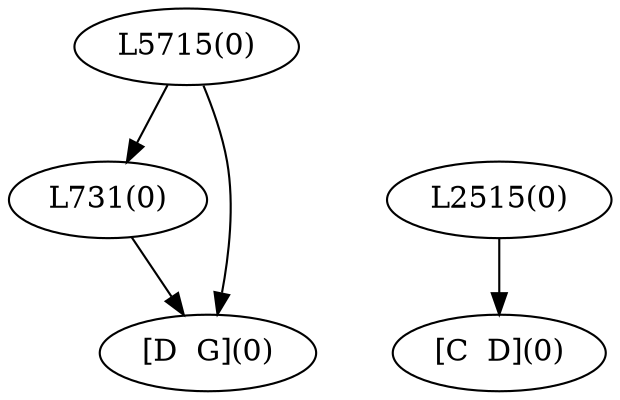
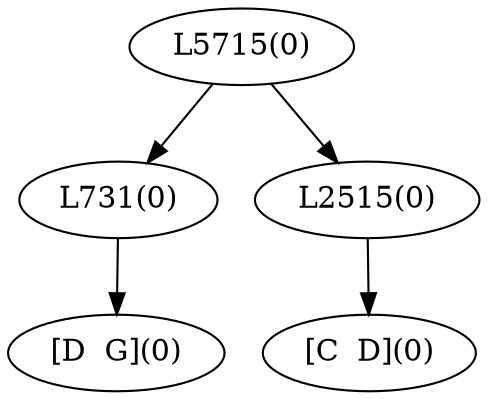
edge "L5715(0)" -> "[D  G](0)": now "L5715(0)" -> "L2515(0)"
